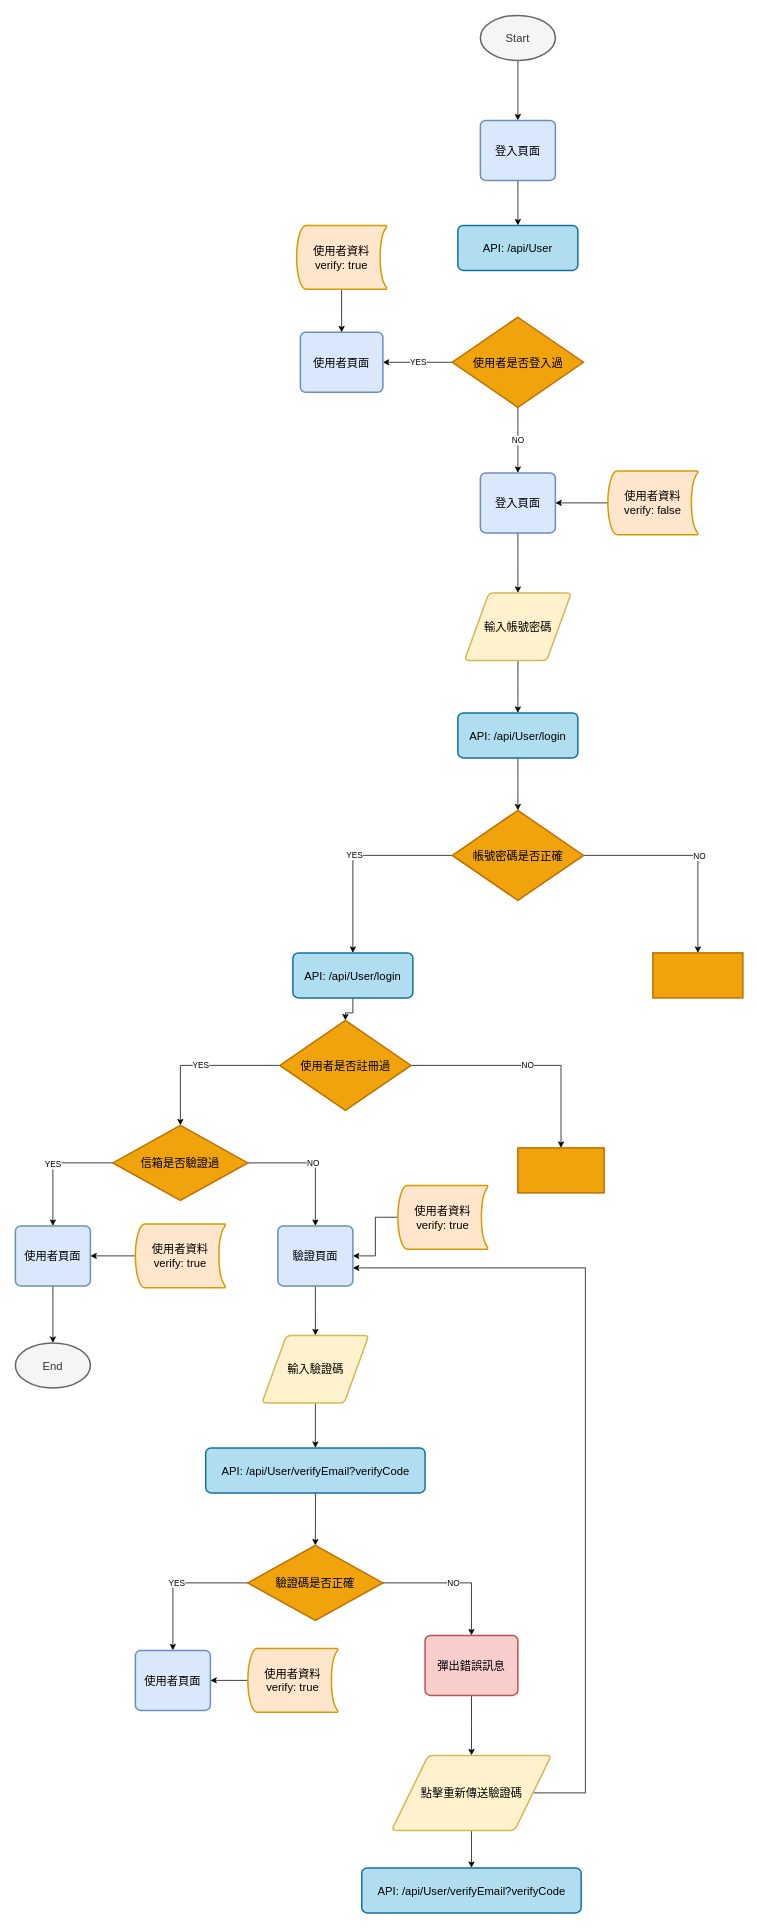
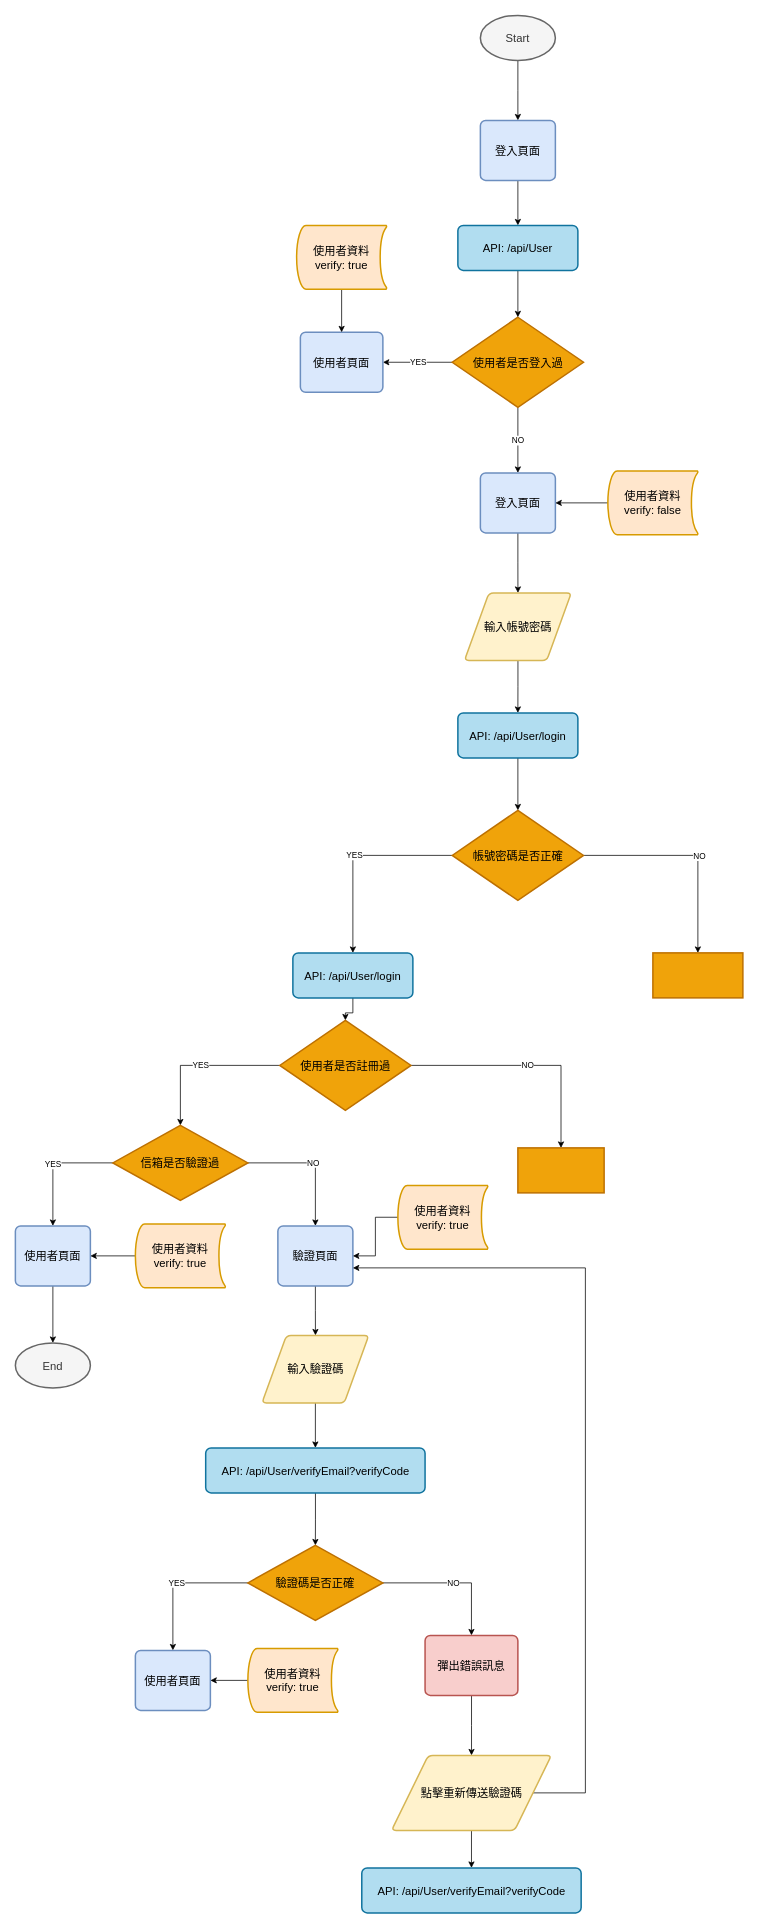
edge "API: /api/User" -> "使用者是否登入過": added
